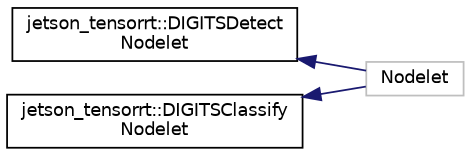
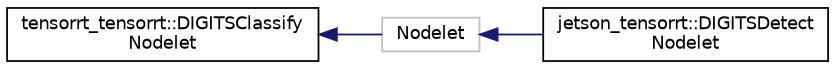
edge "Nodelet" -> "jetson_tensorrt::DIGITSDetect Nodelet": reversed
node "jetson_tensorrt::DIGITSClassify Nodelet": label "jetson_tensorrt::DIGITSClassify Nodelet" -> "tensorrt_tensorrt::DIGITSClassify Nodelet"
